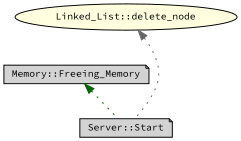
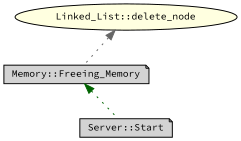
edge "Server::Start" -> "Linked_List::delete_node": now "Memory::Freeing_Memory" -> "Linked_List::delete_node"
